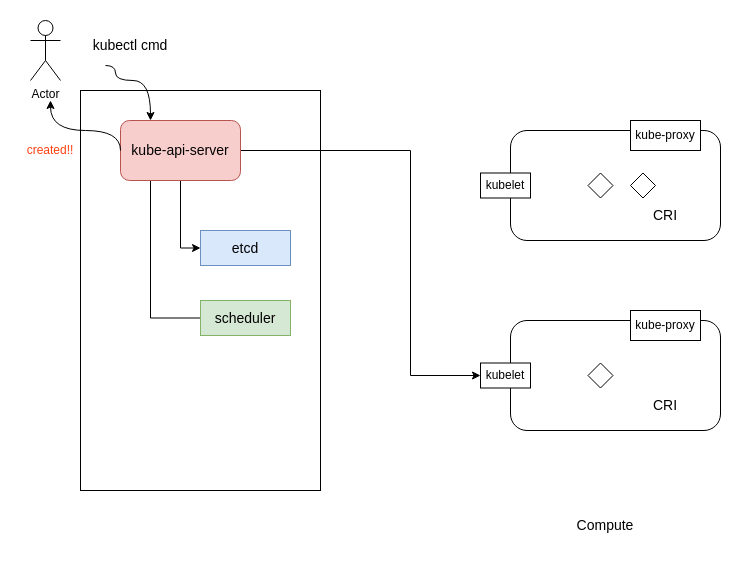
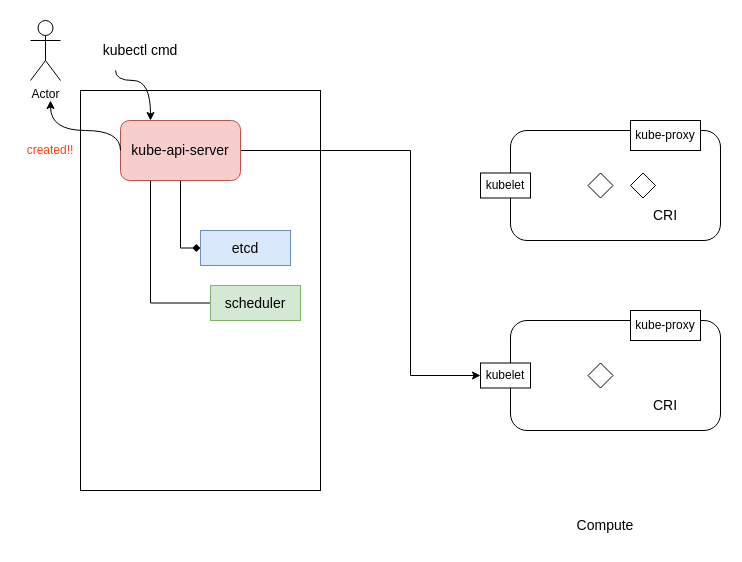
node "kubectl cmd": moved (131, 46) -> (141, 51)
edge "kube-api-server" -> "etcd": arrowhead classic -> diamond
node "scheduler": moved (246, 318) -> (256, 303)
